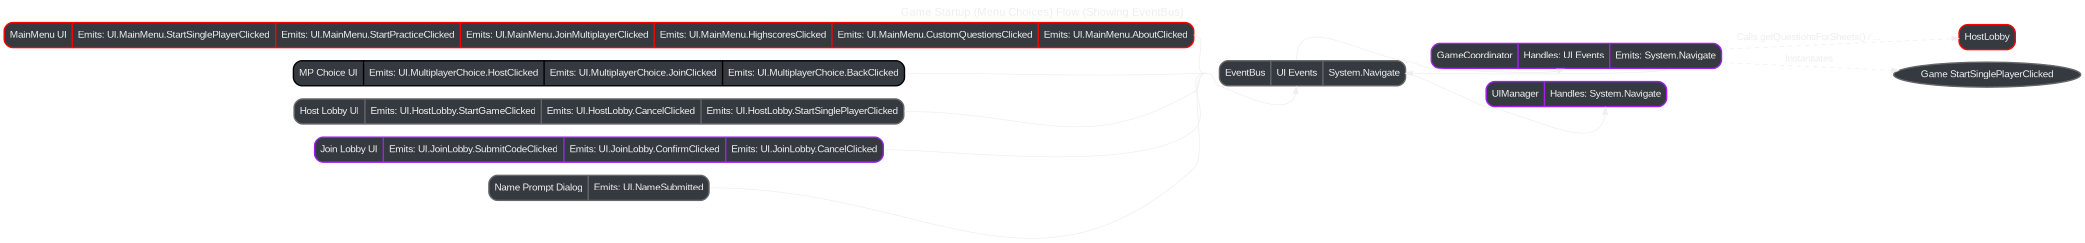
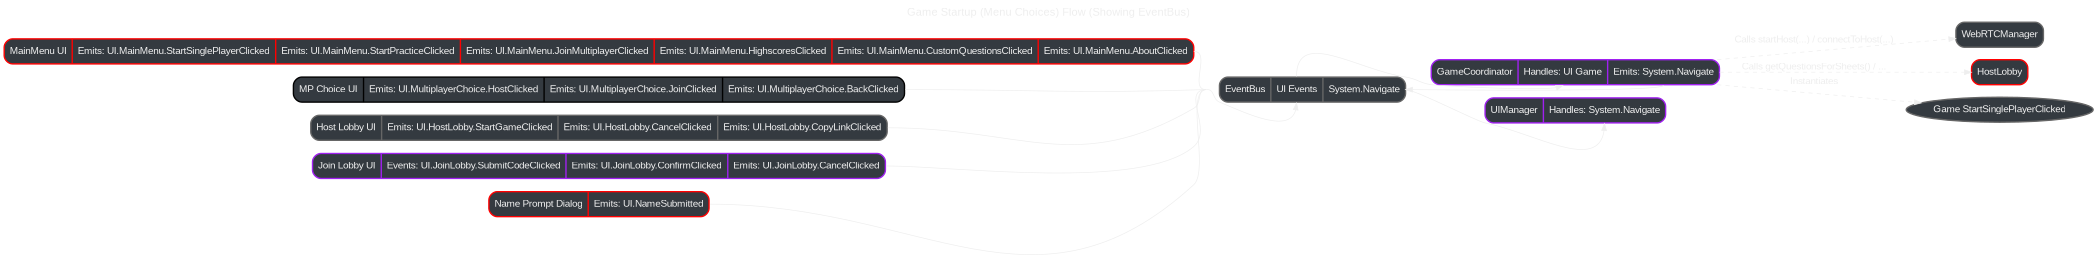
node "WebRTCManager": added
node "GameCoordinator": text "Handles: UI Events" -> "Handles: UI Game"
node "Host Lobby UI": text "Emits: UI.HostLobby.StartSinglePlayerClicked" -> "Emits: UI.HostLobby.CopyLinkClicked"
node "Join Lobby UI": text "Emits: UI.JoinLobby.SubmitCodeClicked" -> "Events: UI.JoinLobby.SubmitCodeClicked"
node "Name Prompt Dialog": color gray40 -> red
